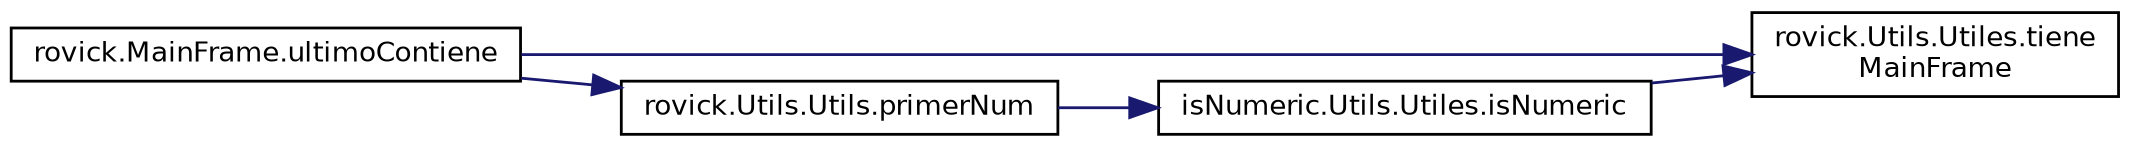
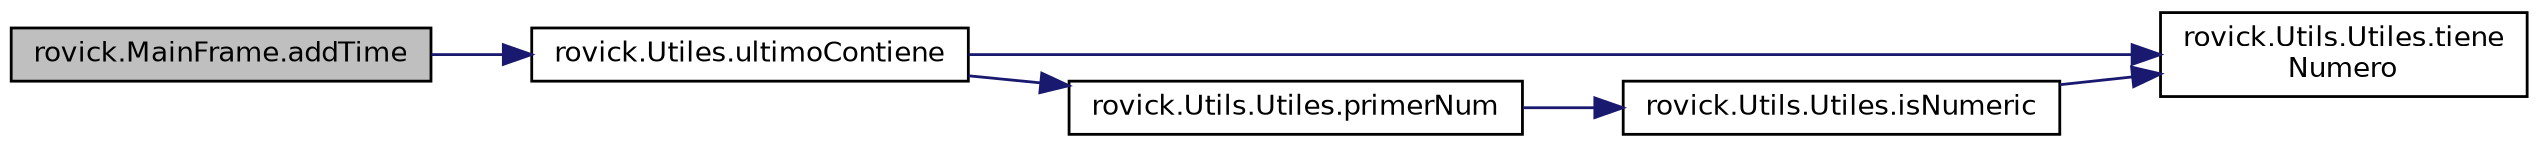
node "rovick.MainFrame.addTime": added
node "rovick.MainFrame.ultimoContiene": label "rovick.MainFrame.ultimoContiene" -> "rovick.Utiles.ultimoContiene"
node "rovick.Utils.Utiles.tiene MainFrame": label "rovick.Utils.Utiles.tiene MainFrame" -> "rovick.Utils.Utiles.tiene Numero"
node "rovick.Utils.Utils.primerNum": label "rovick.Utils.Utils.primerNum" -> "rovick.Utils.Utiles.primerNum"
node "isNumeric.Utils.Utiles.isNumeric": label "isNumeric.Utils.Utiles.isNumeric" -> "rovick.Utils.Utiles.isNumeric"
